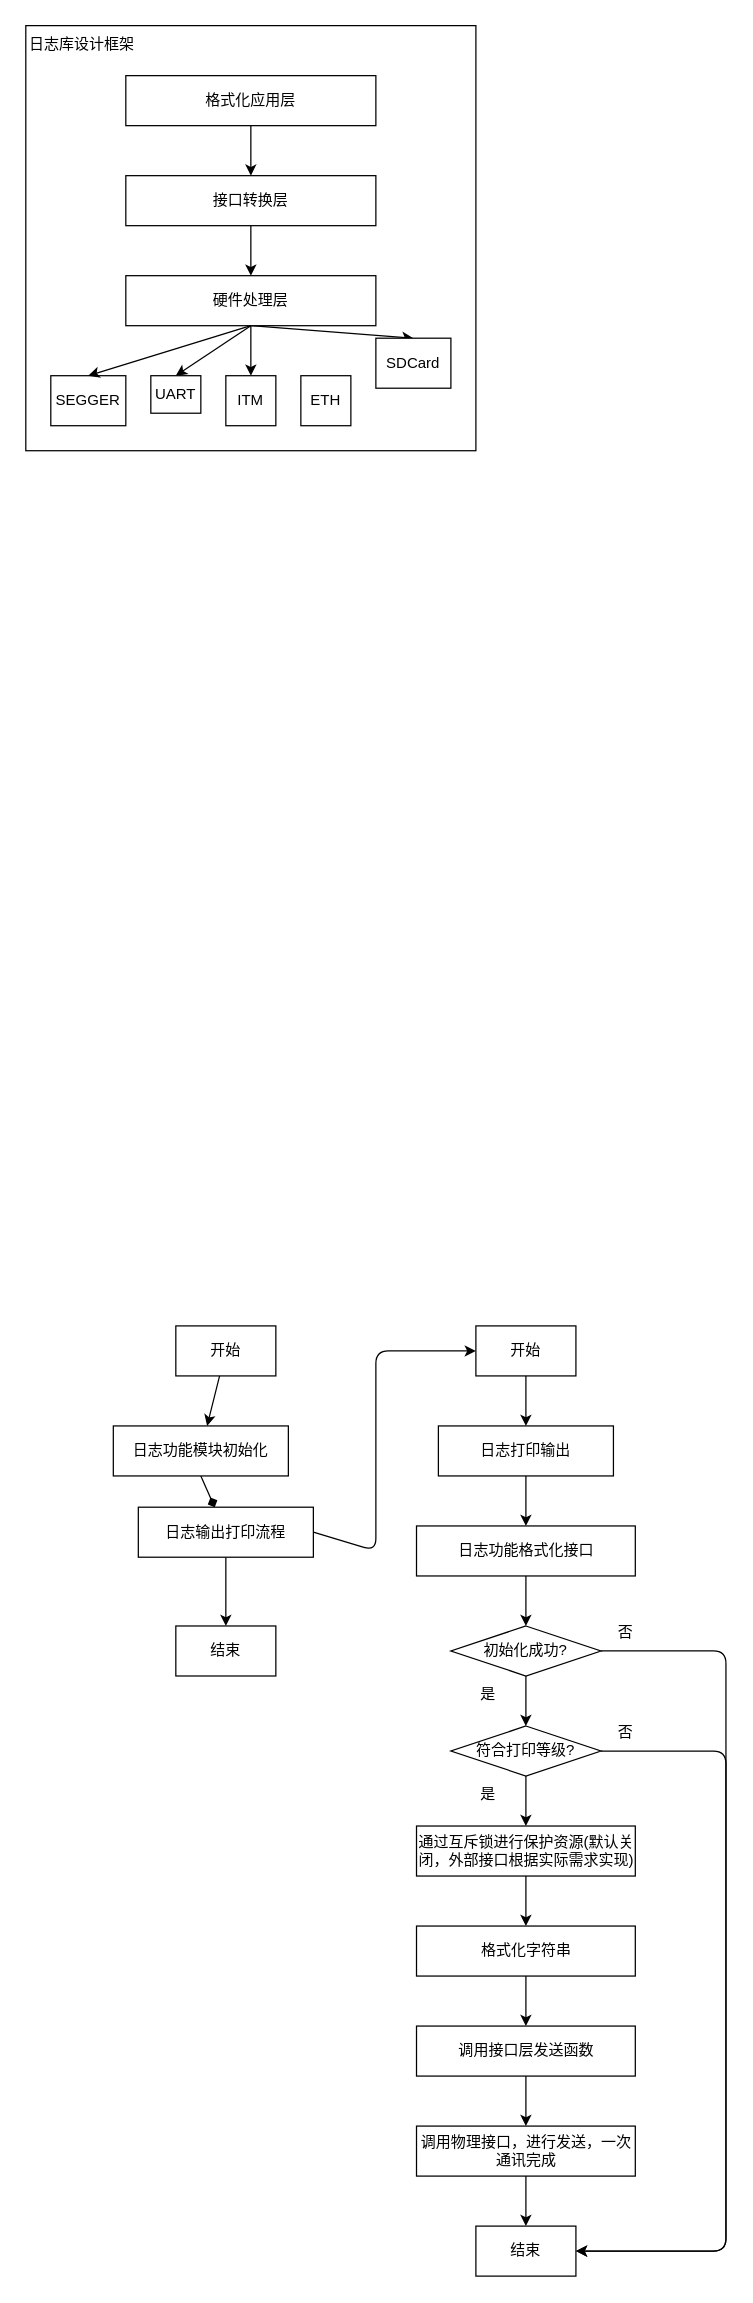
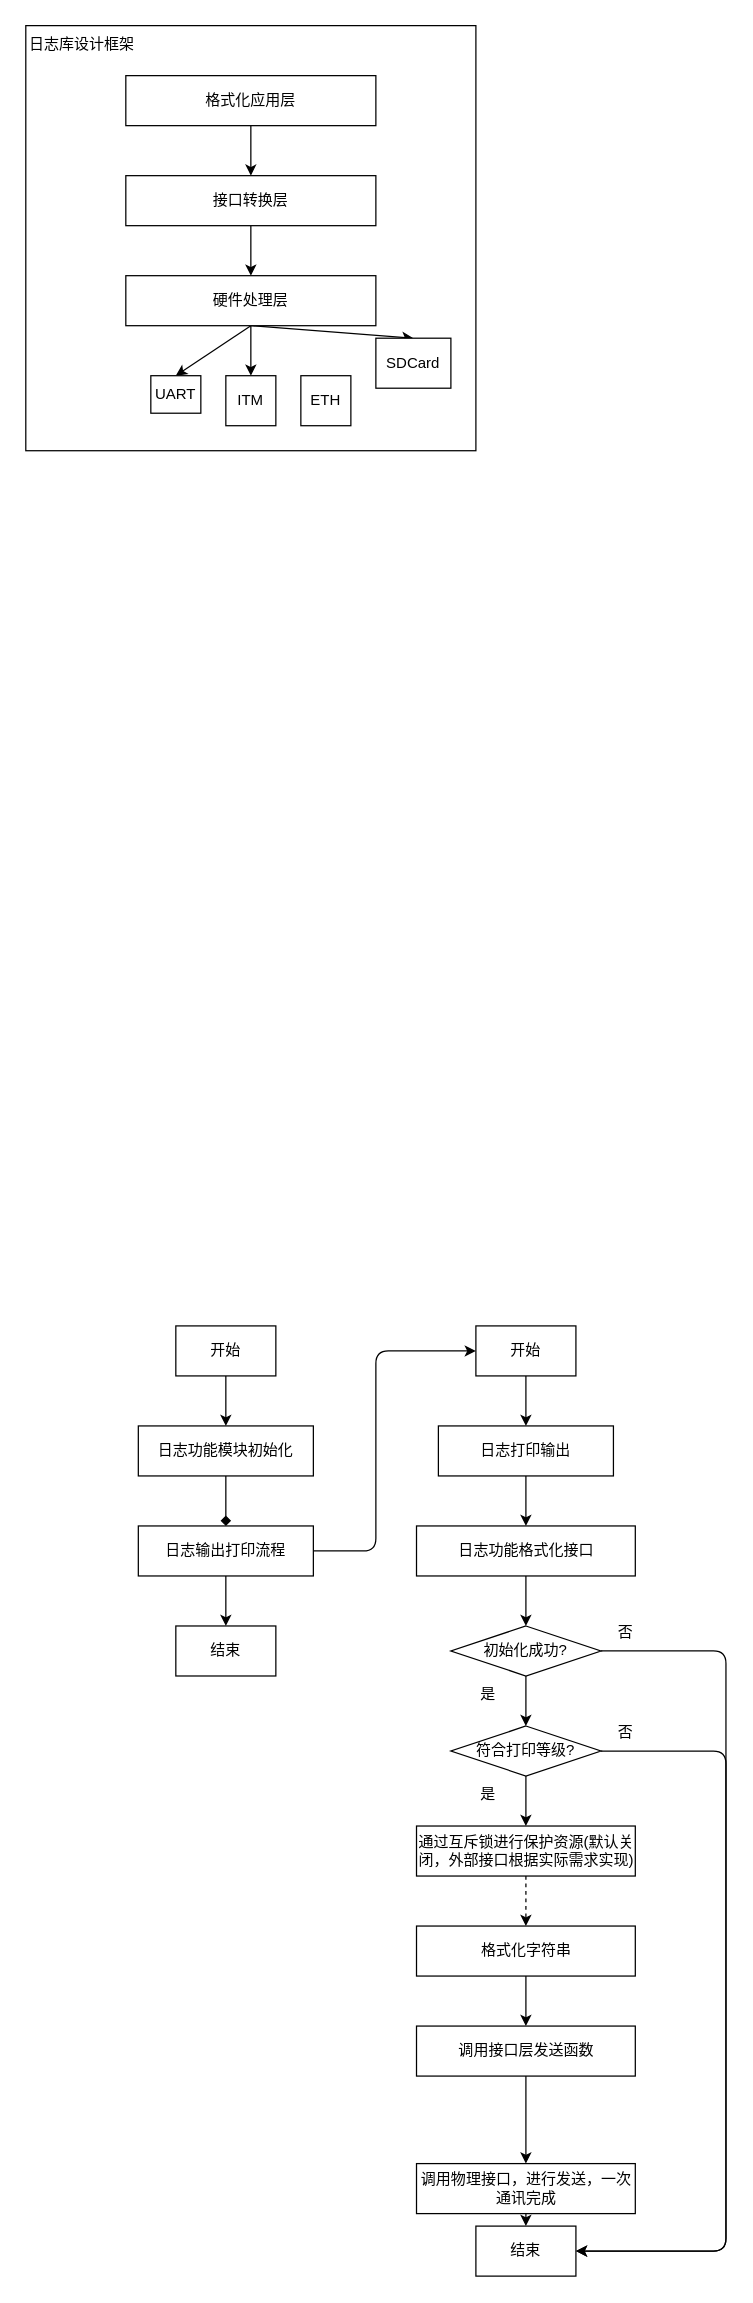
edge "硬件处理层" -> "SEGGER": removed
node "SEGGER": removed
node "日志功能模块初始化": moved (201, 1451) -> (226, 1451)
node "日志输出打印流程": moved (226, 1532) -> (226, 1551)
edge "通过互斥锁进行保护资源(默认关闭，外部接口根据实际需求实现)" -> "格式化字符串": style solid -> dashed
node "调用物理接口，进行发送，一次通讯完成": moved (526, 2151) -> (526, 2188)
